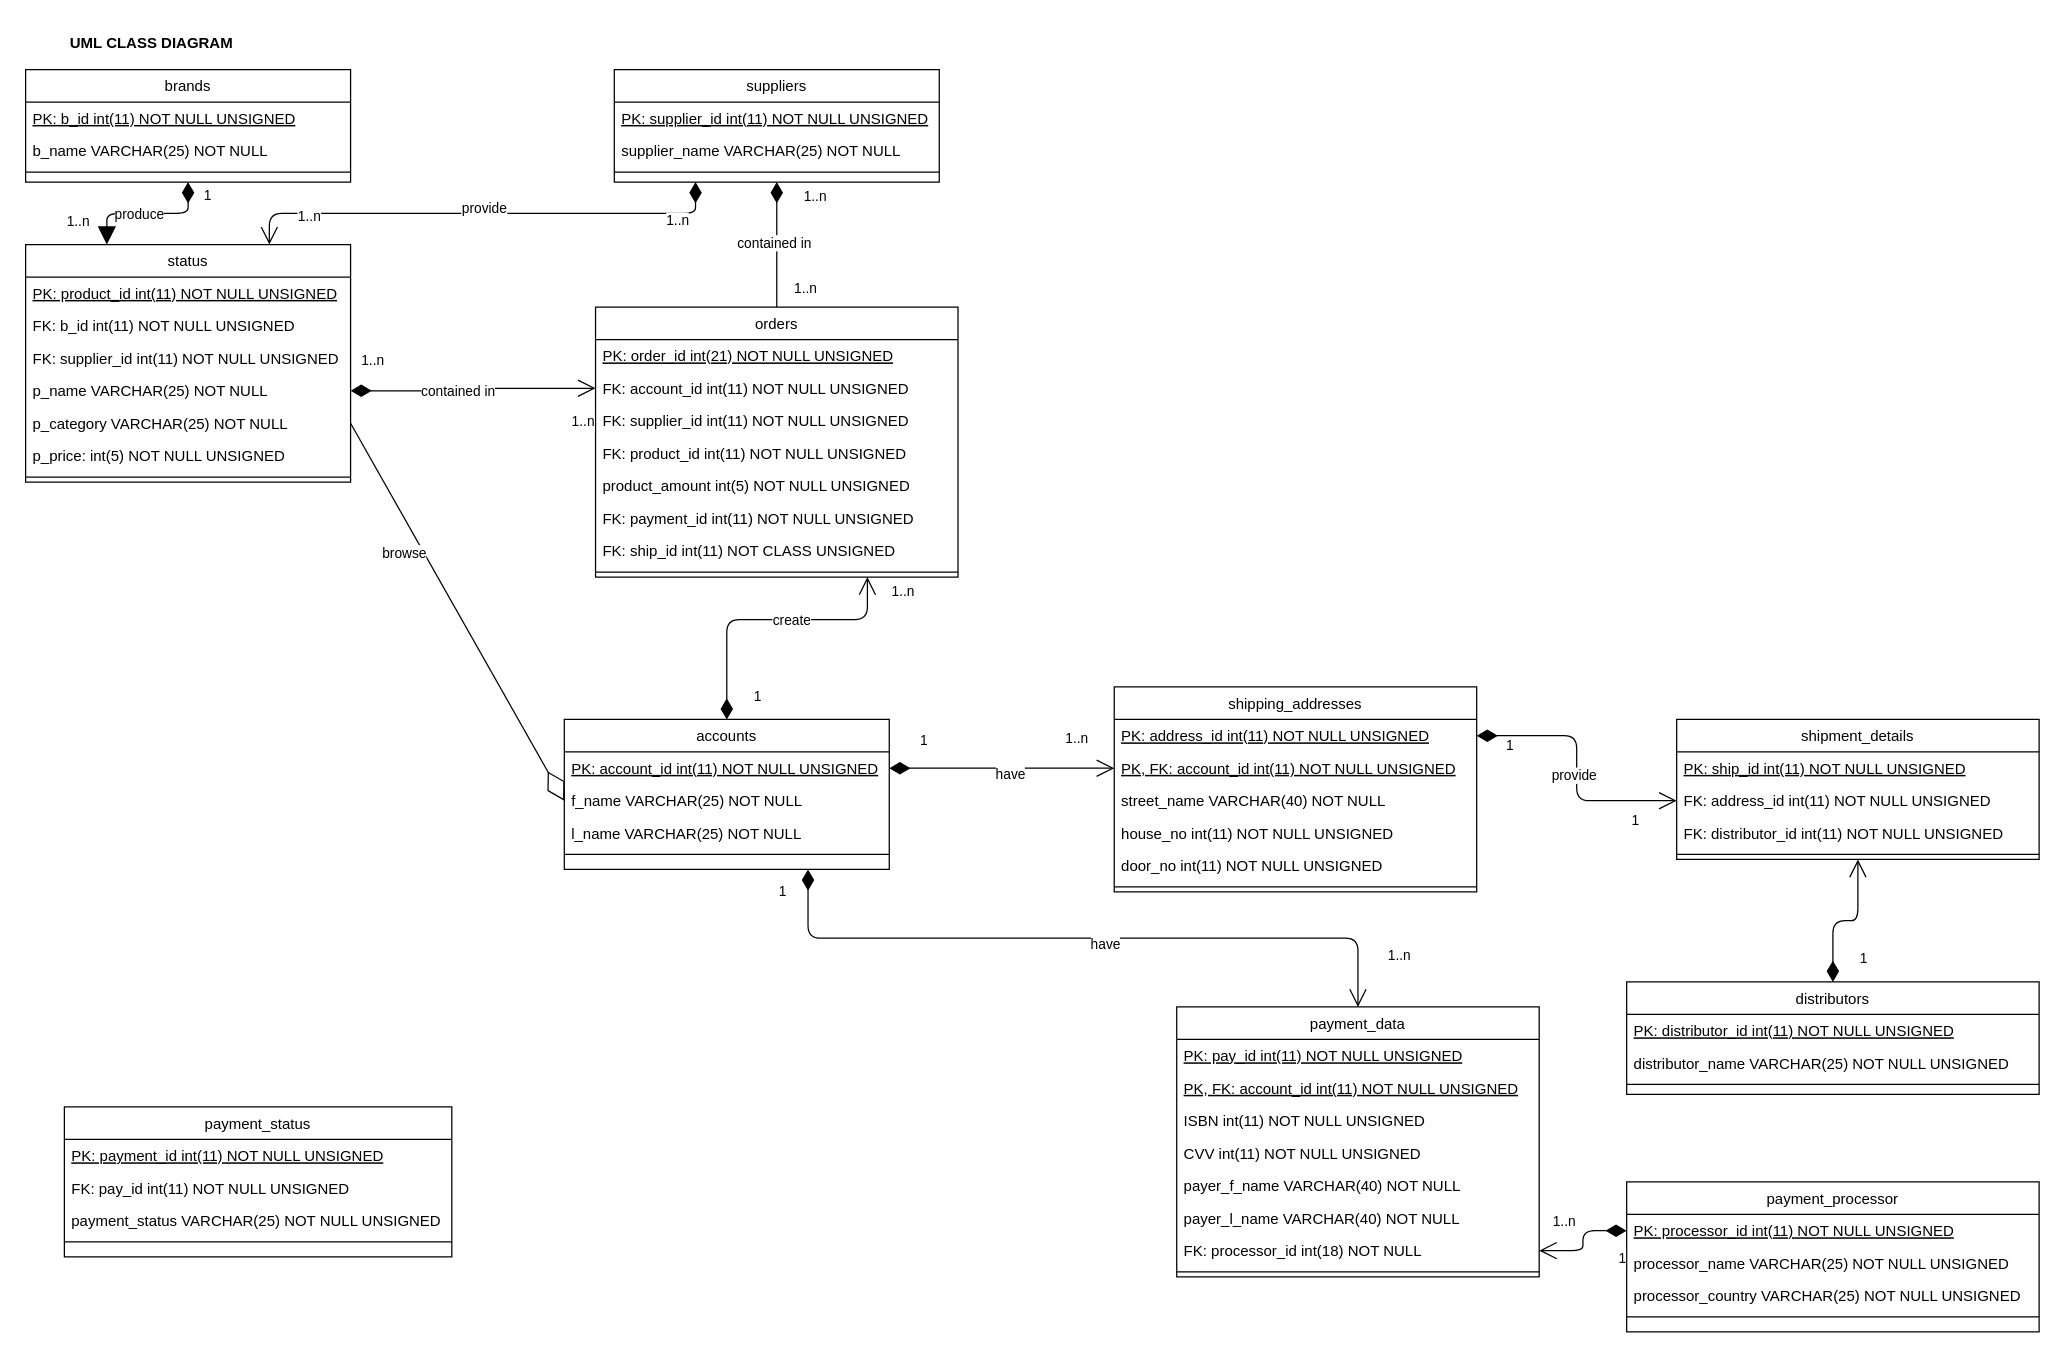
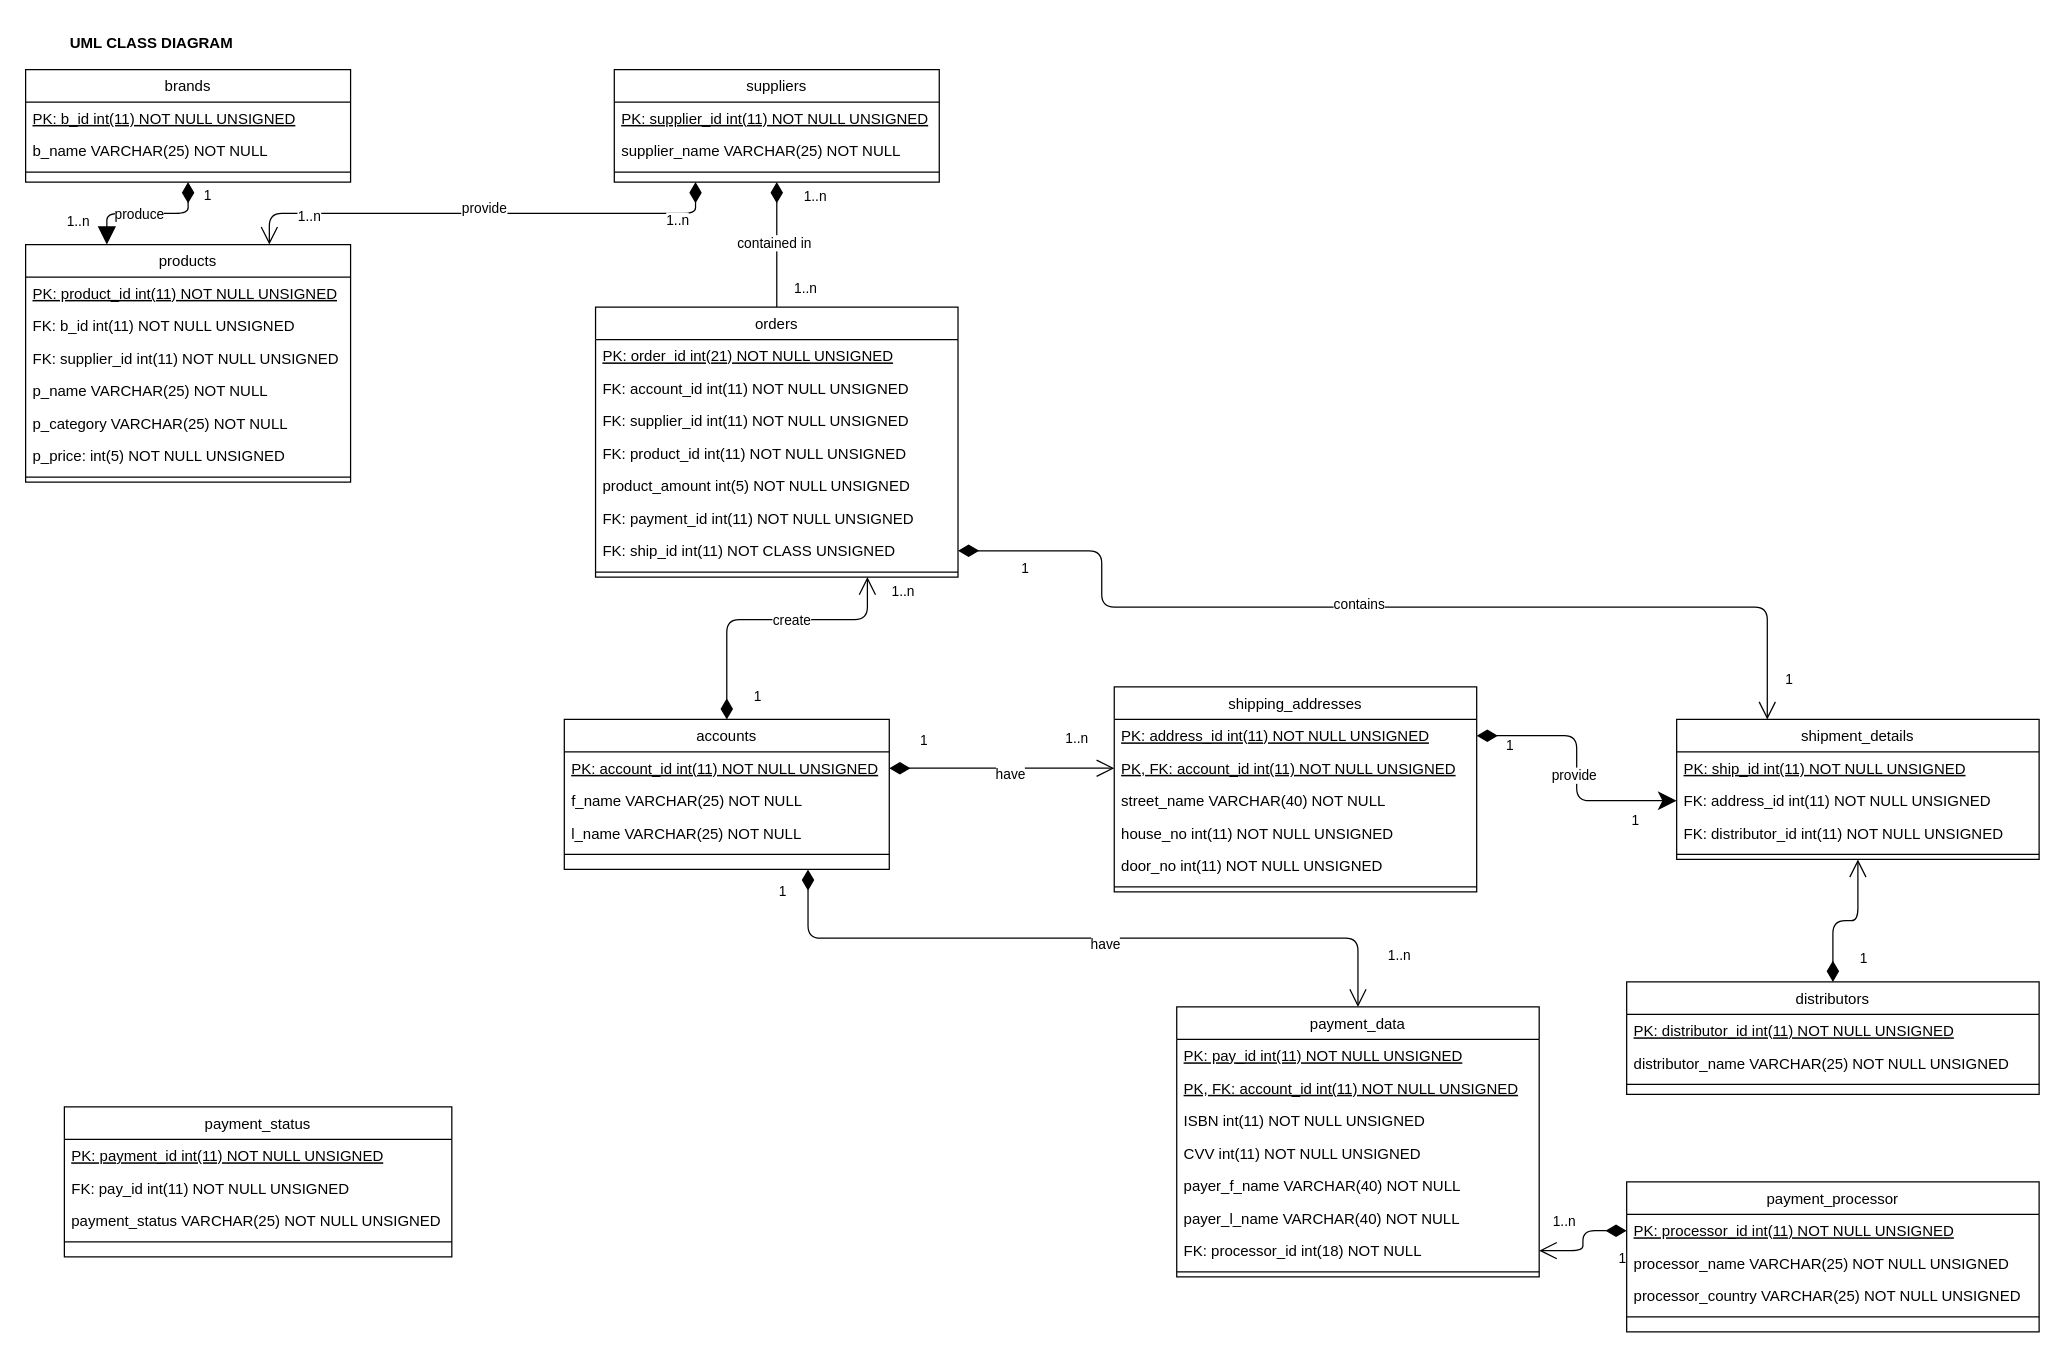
node "status": label "status" -> "products"
edge "FK: account_id int(11) NOT NULL UNSIGNED" -- "p_name VARCHAR(25) NOT NULL": removed, labels "1..n", "1..n", "contained in"
edge "p_category VARCHAR(25) NOT NULL" -> "f_name VARCHAR(25) NOT NULL": removed, label "browse"
edge "FK: ship_id int(11) NOT CLASS UNSIGNED" -- "shipment_details": added, labels "contains", "1", "1"
edge "PK: address_id int(11) NOT NULL UNSIGNED" -- "FK: address_id int(11) NOT NULL UNSIGNED": arrowhead open -> classic
